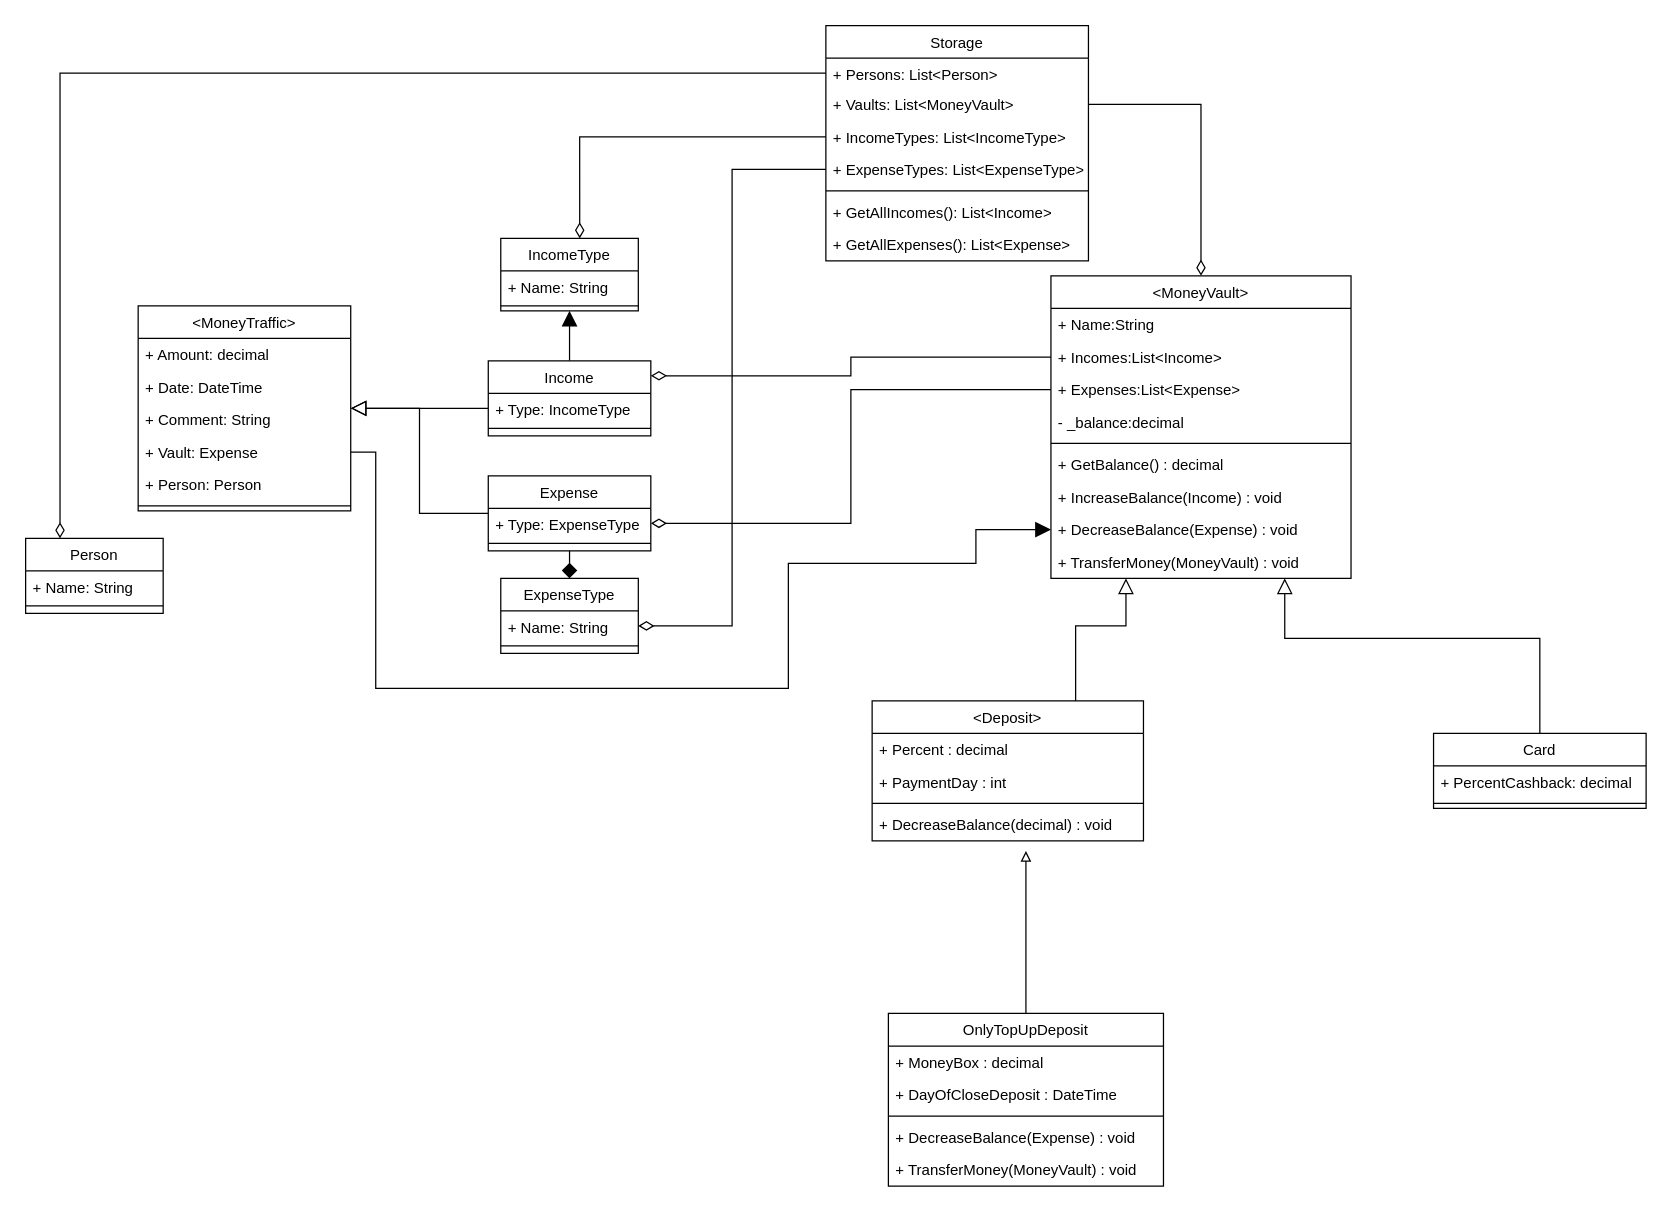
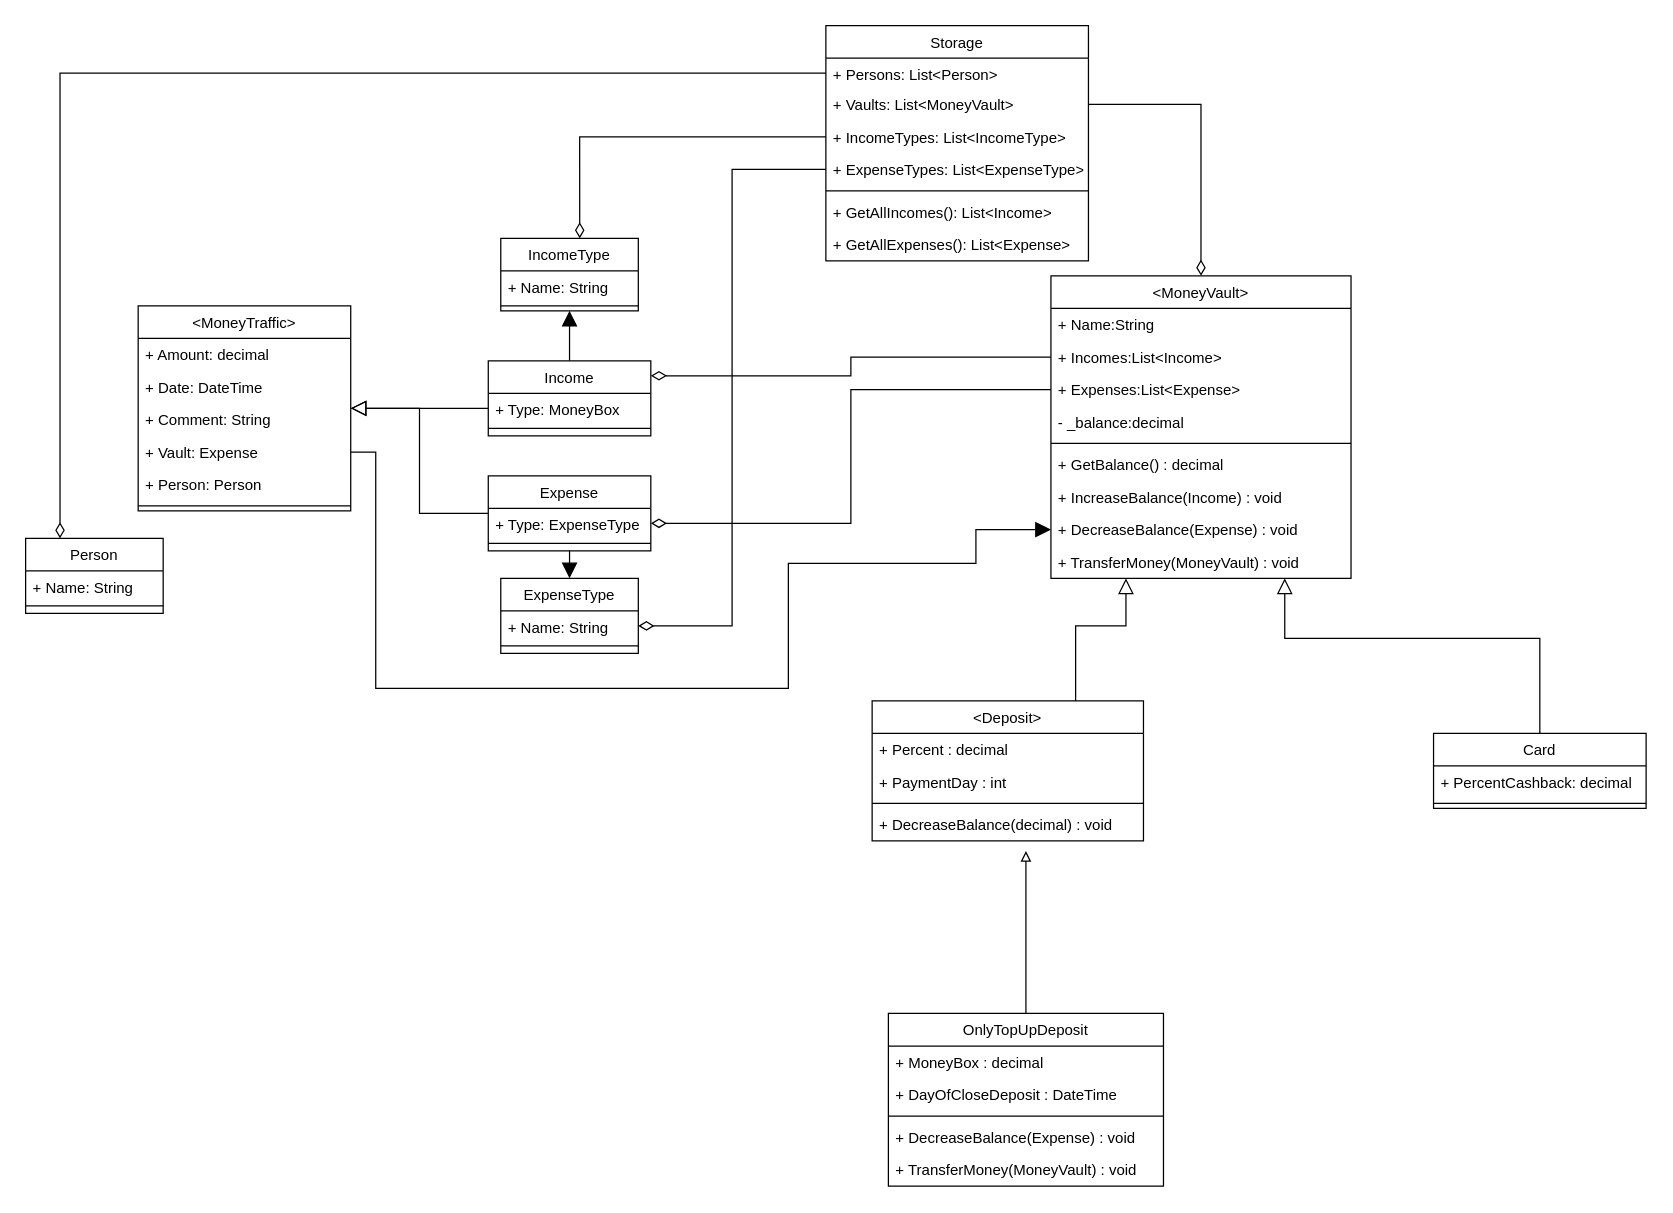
node "+ Type: IncomeType": label "+ Type: IncomeType" -> "+ Type: MoneyBox"
edge "Expense" -> "ExpenseType": arrowhead diamond -> block
